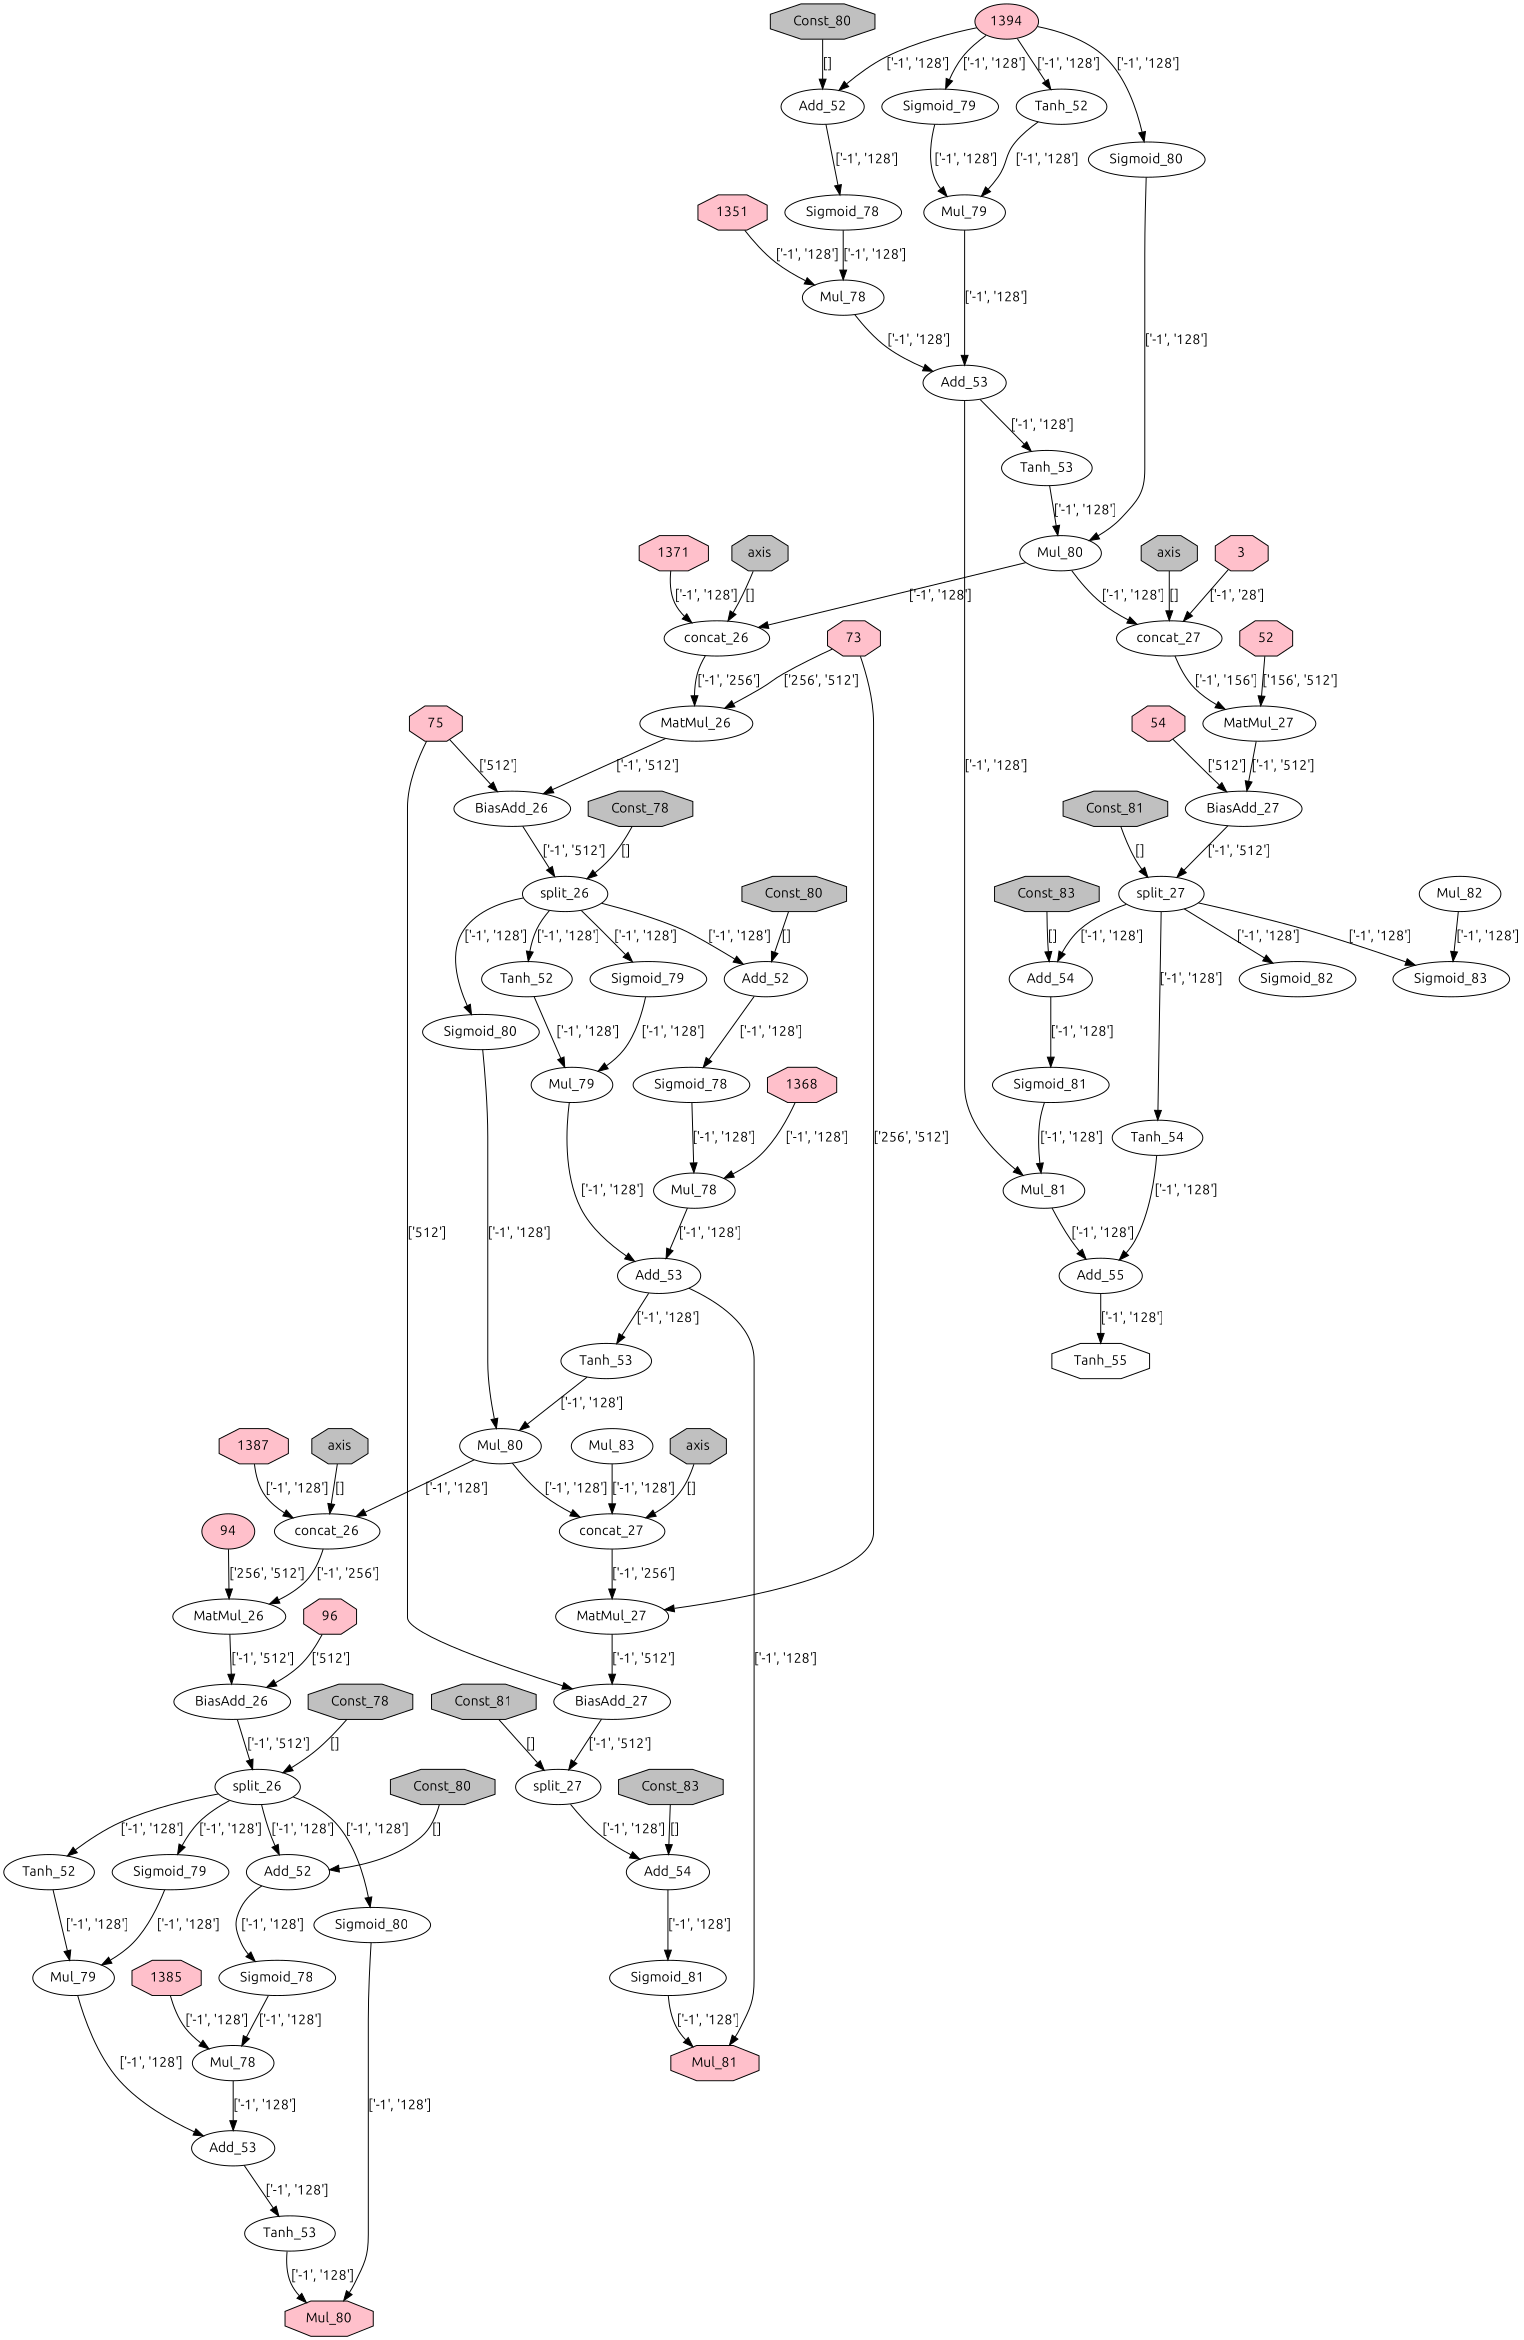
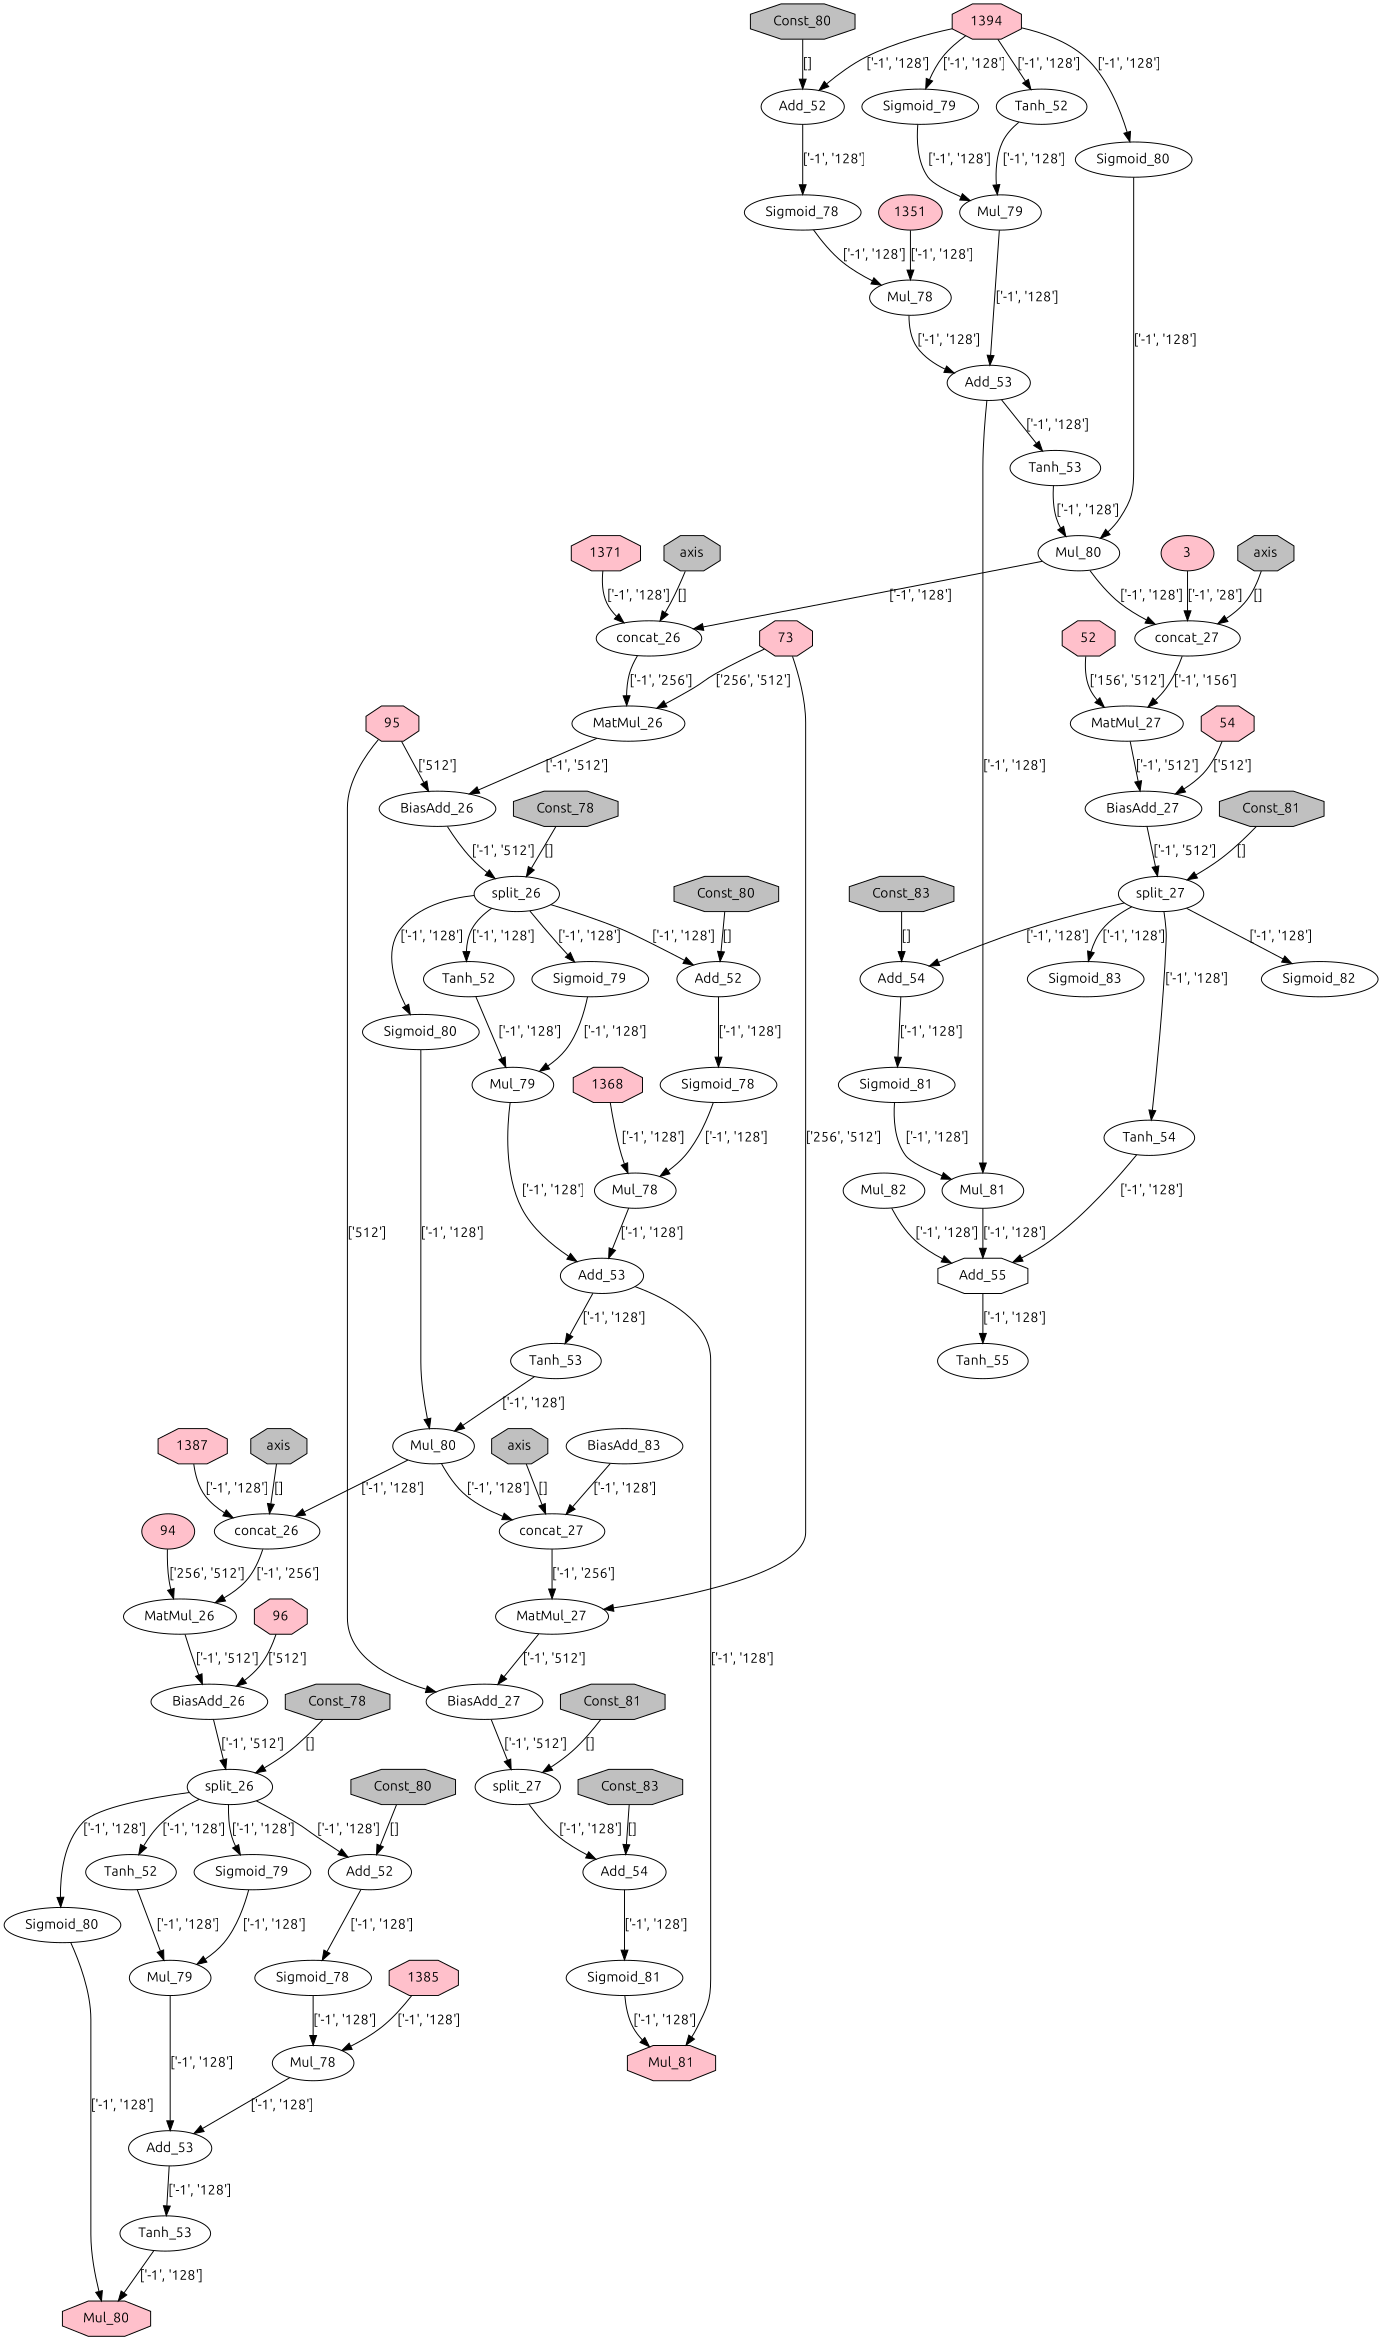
node "1394": shape ellipse -> octagon
node "1351": shape octagon -> ellipse
node "3": shape octagon -> ellipse
node "75": label "75" -> "95"
edge "Mul_82" -> "Sigmoid_83": now "Mul_82" -> "Add_55"
node "Add_55": shape ellipse -> octagon
node "Tanh_55": shape octagon -> ellipse
node "Mul_83": label "Mul_83" -> "BiasAdd_83"
